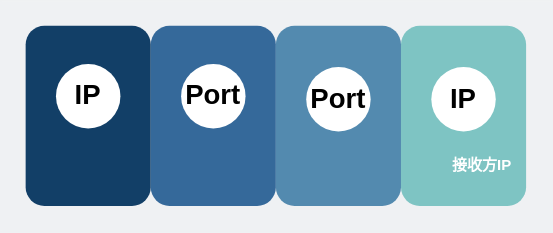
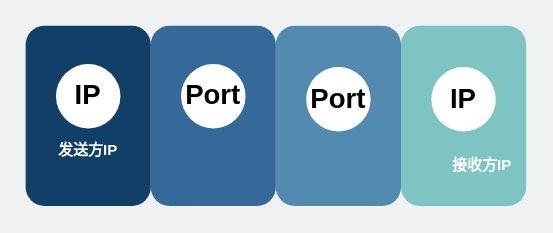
node "发送方IP": added
